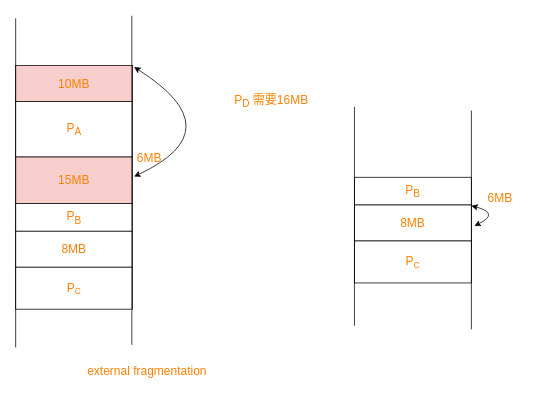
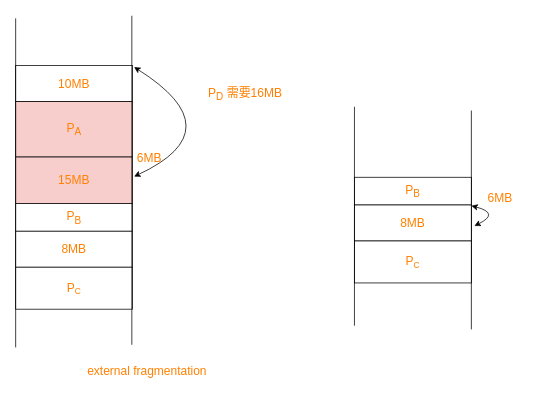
node "10MB": fillcolor #f8cecc -> #ffffff
node "PD 需要16MB": moved (271, 101) -> (245, 94)
node "PA": fillcolor #ffffff -> #f8cecc
